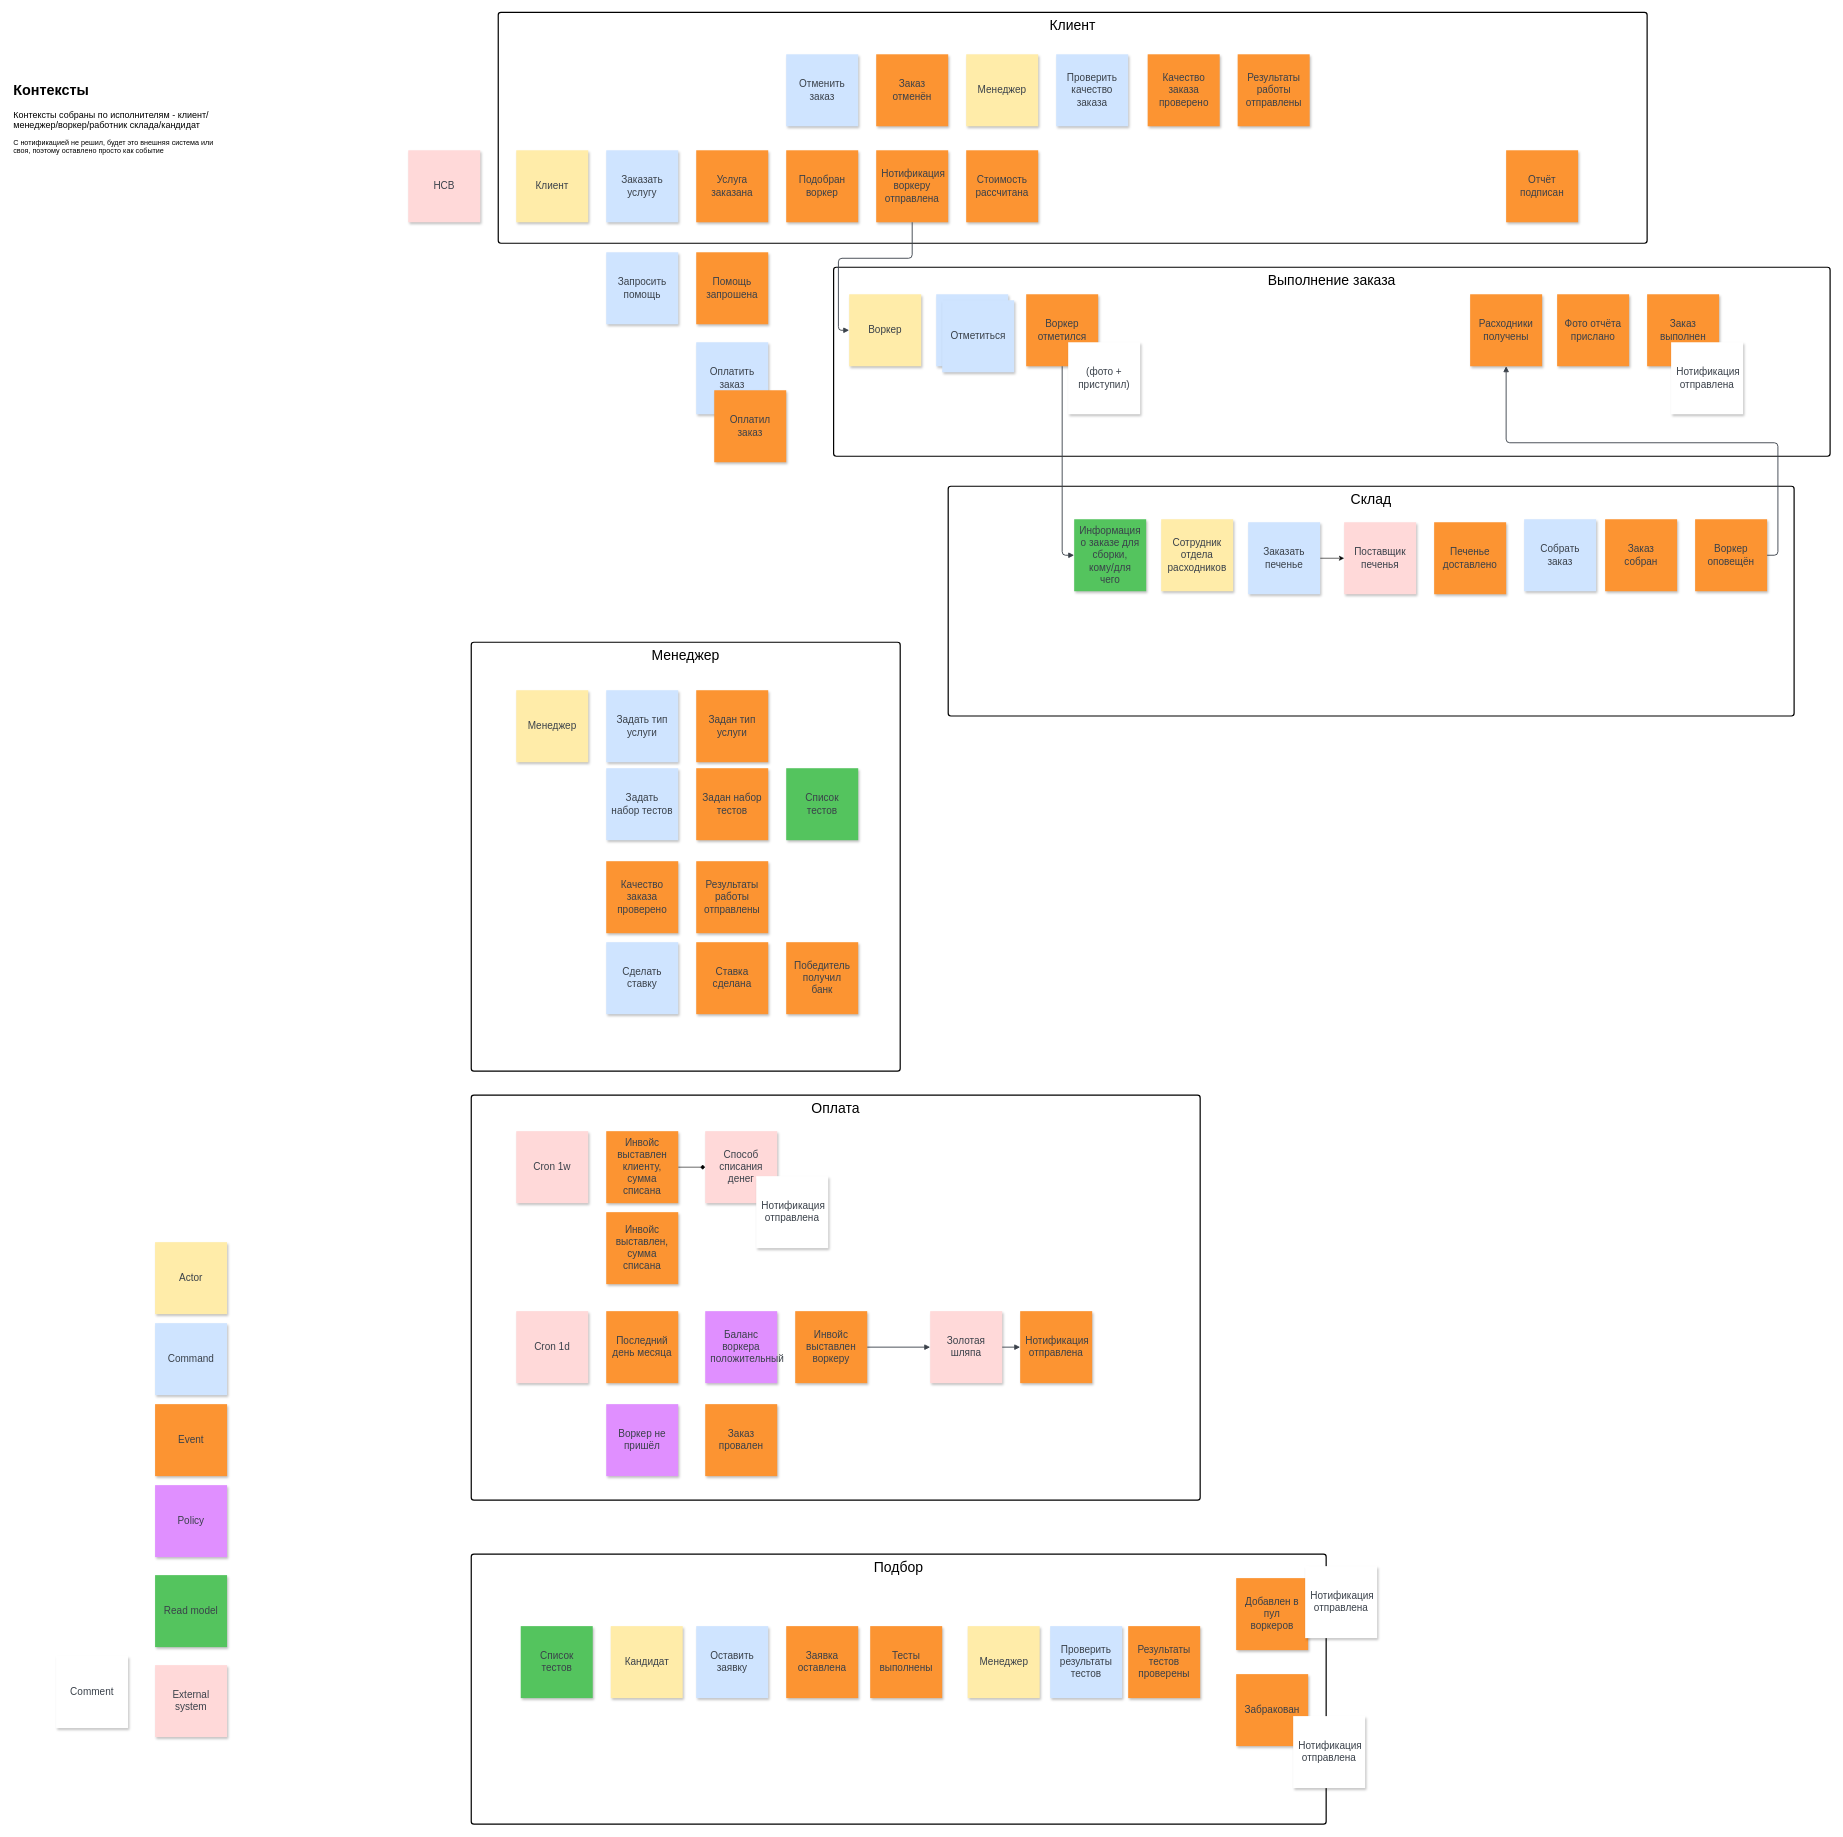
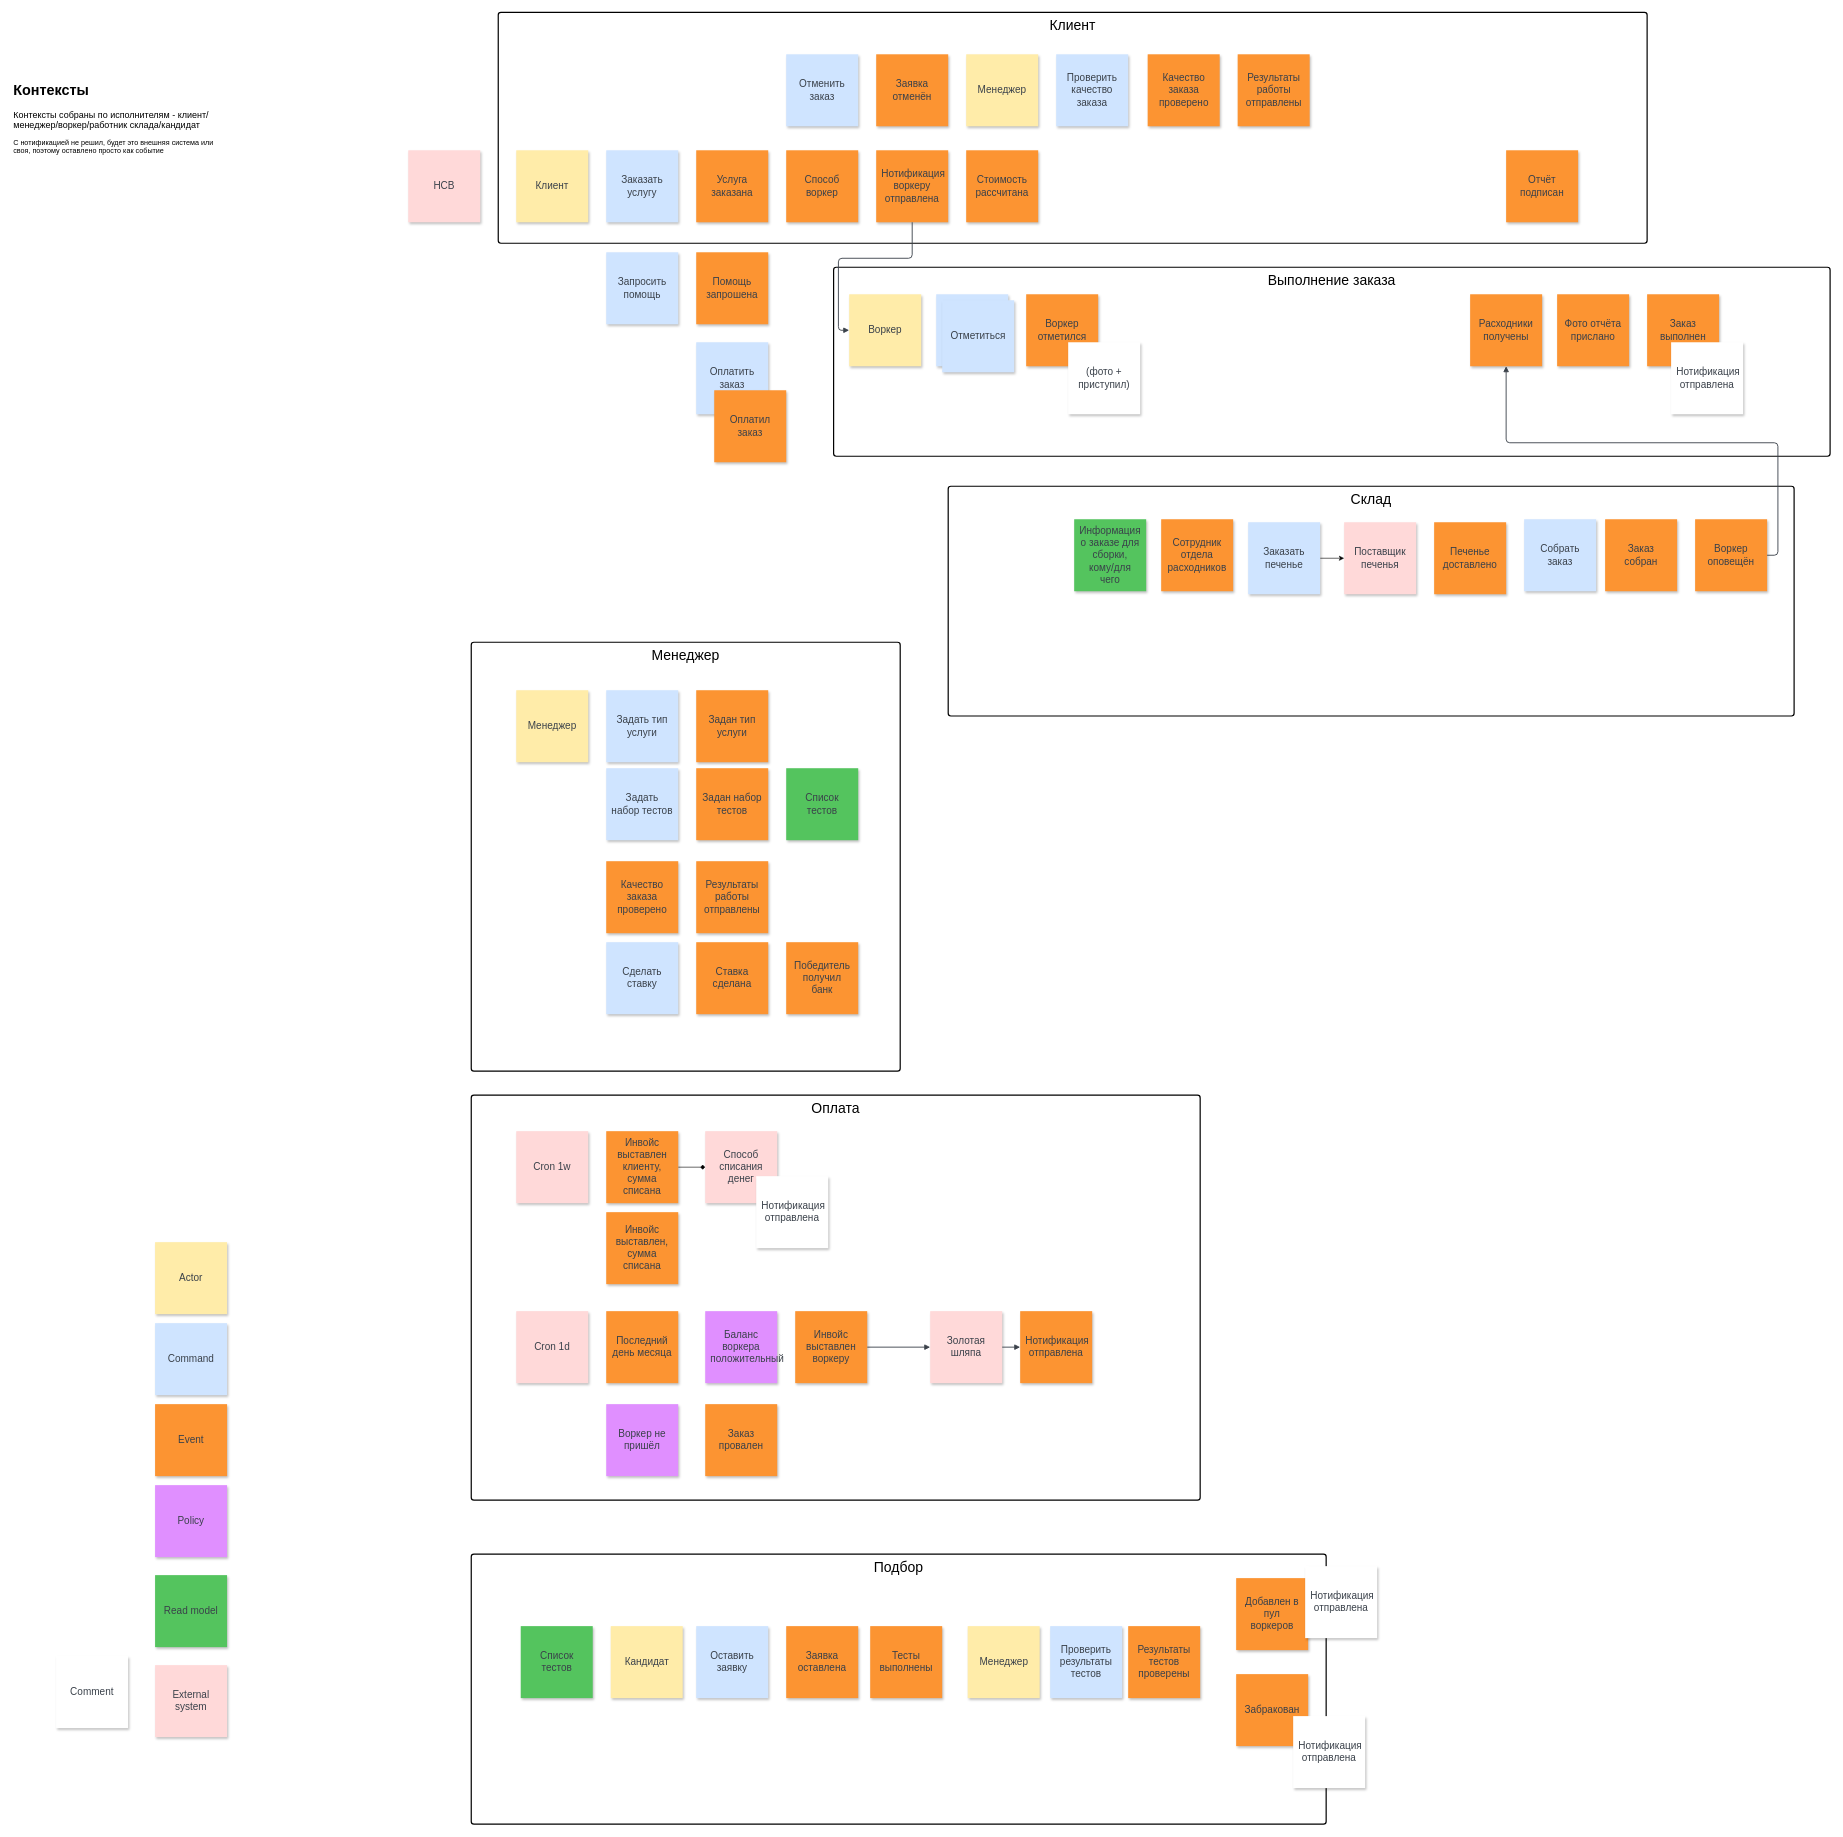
node "Заказ отменён": label "Заказ отменён" -> "Заявка отменён"
node "Подобран воркер": label "Подобран воркер" -> "Способ воркер"
edge "Воркер отметился" -> "Информация о заказе для сборки, кому/для чего": removed
node "Сотрудник отдела расходников": fillcolor #ffeca9 -> #fc9432
